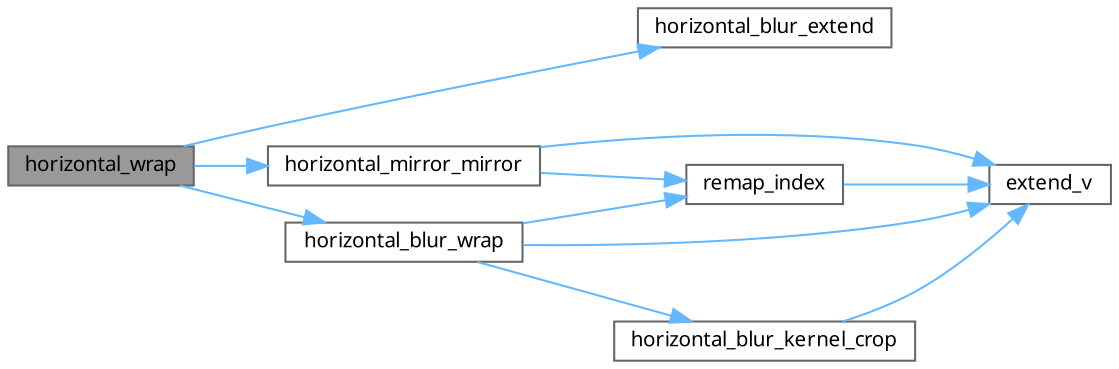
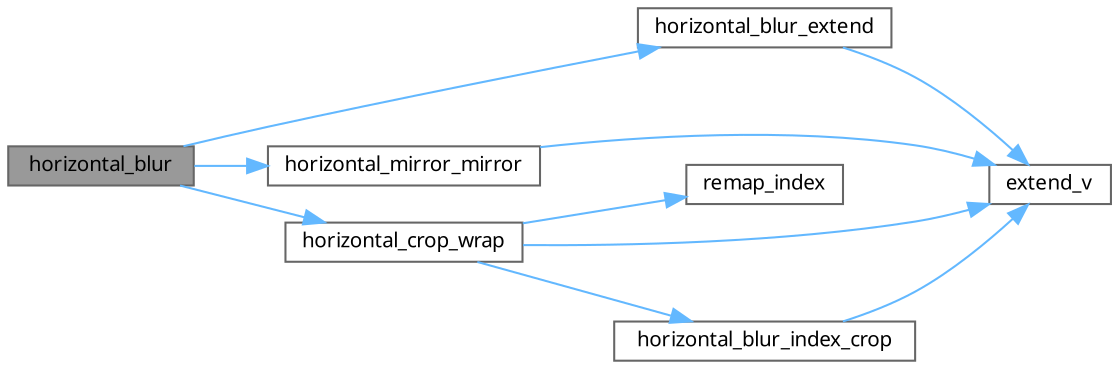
node "horizontal_wrap": label "horizontal_wrap" -> "horizontal_blur"
edge "horizontal_mirror_mirror" -> "remap_index": removed
edge "remap_index" -> "extend_v": now "horizontal_blur_extend" -> "extend_v"
node "horizontal_blur_wrap": label "horizontal_blur_wrap" -> "horizontal_crop_wrap"
node "horizontal_blur_kernel_crop": label "horizontal_blur_kernel_crop" -> "horizontal_blur_index_crop"
